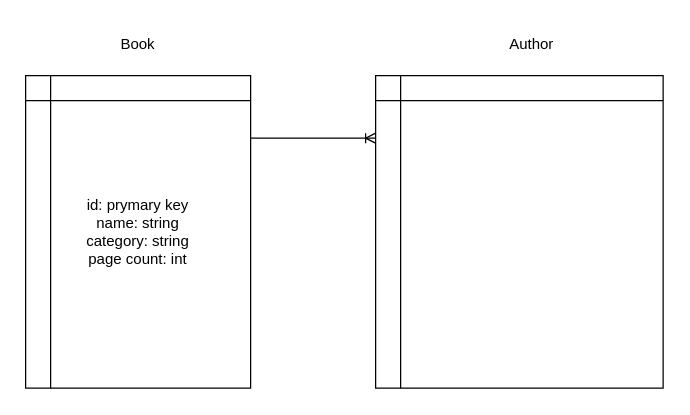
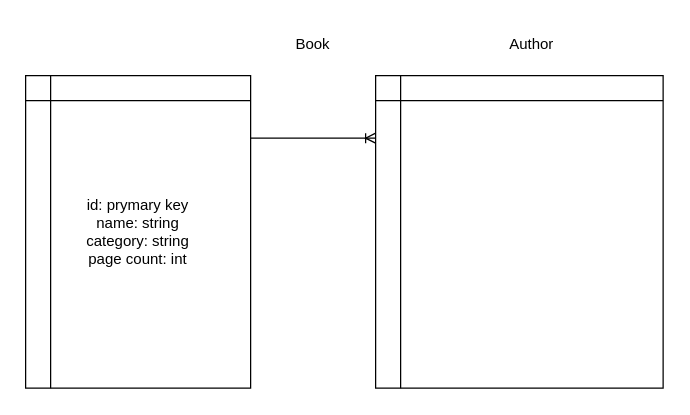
node "Book": moved (138, 44) -> (313, 44)
